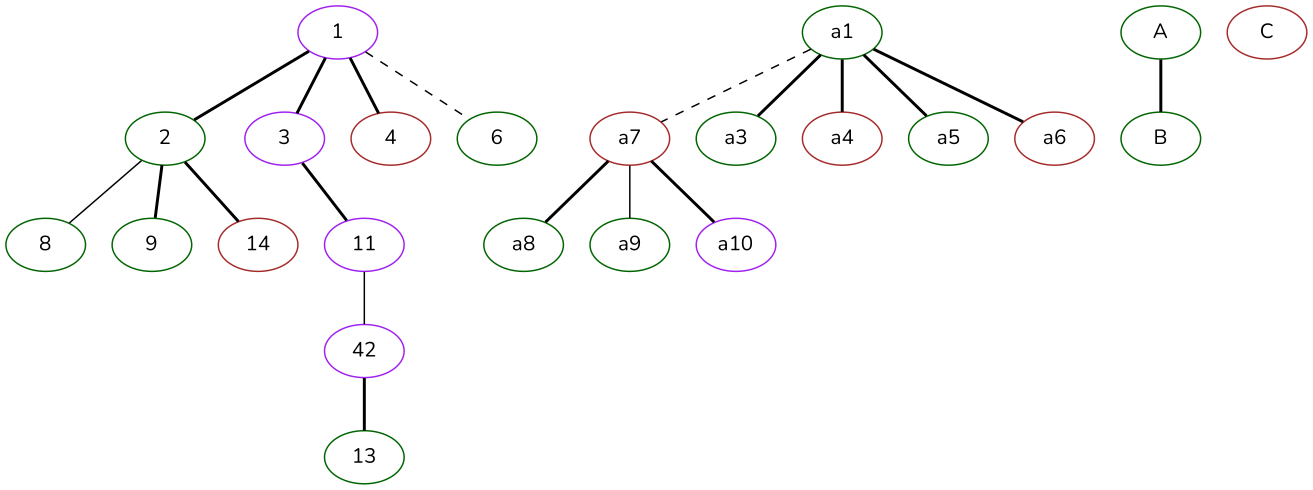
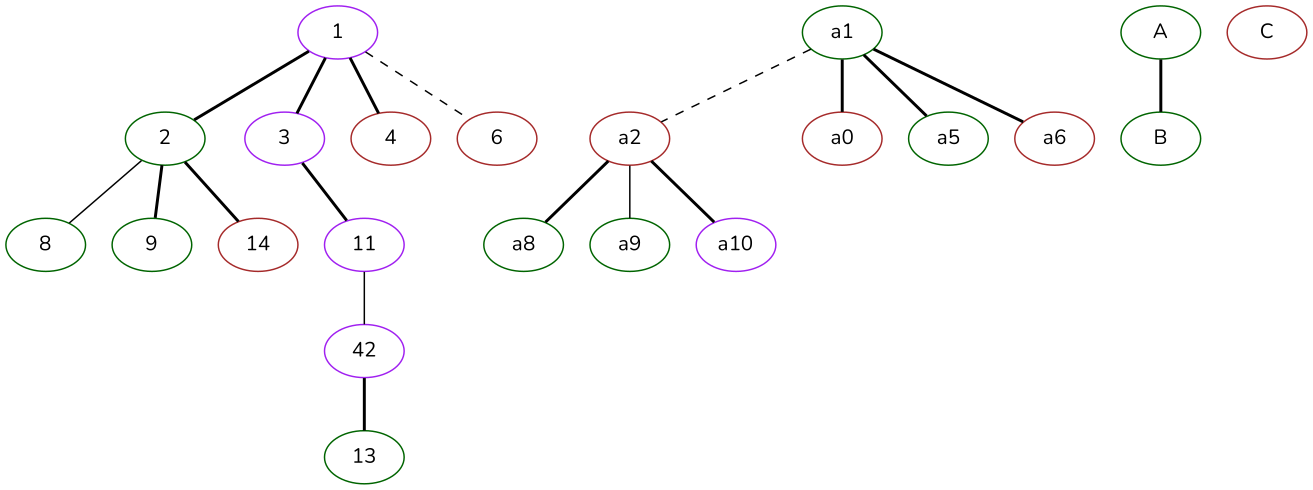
node "6": color darkgreen -> brown
node "a7": label "a7" -> "a2"
node "a3": removed
node "a4": label "a4" -> "a0"
